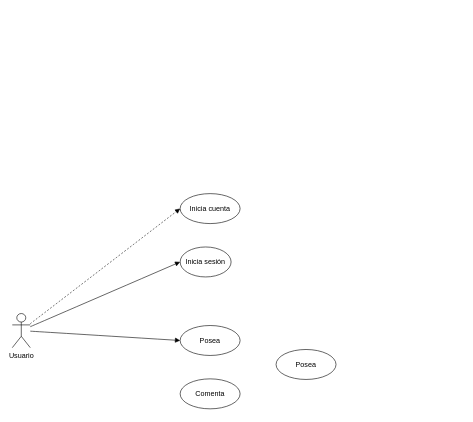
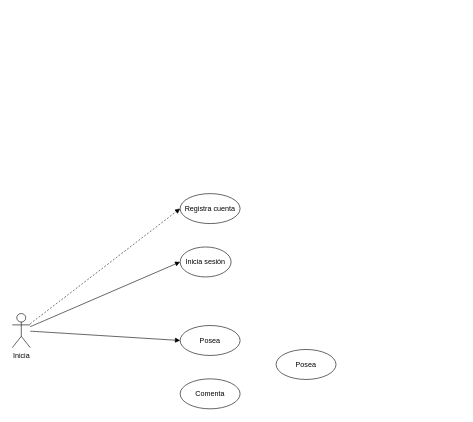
node "Inicia cuenta": label "Inicia cuenta" -> "Registra cuenta"
node "Usuario": label "Usuario" -> "Inicia"
